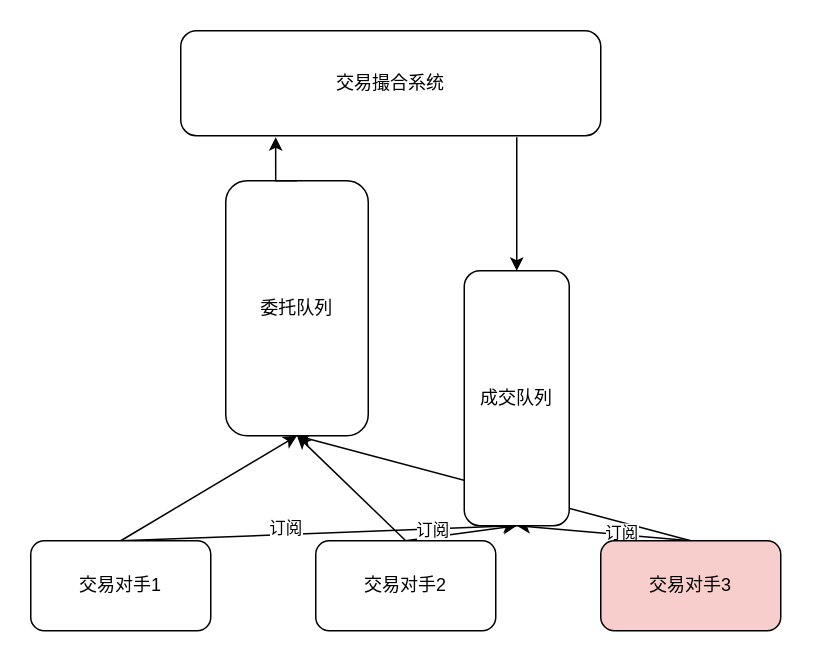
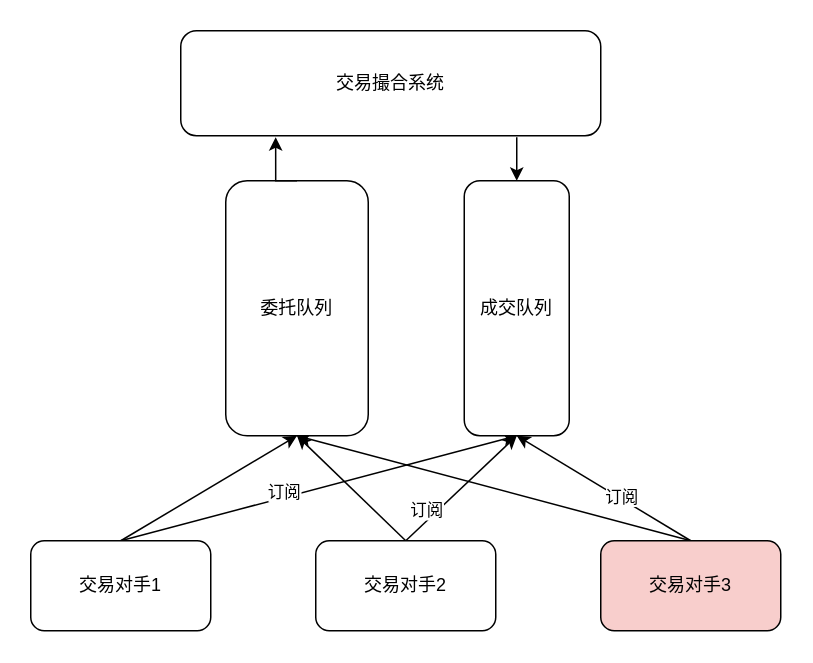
node "成交队列": moved (517, 398) -> (517, 308)
